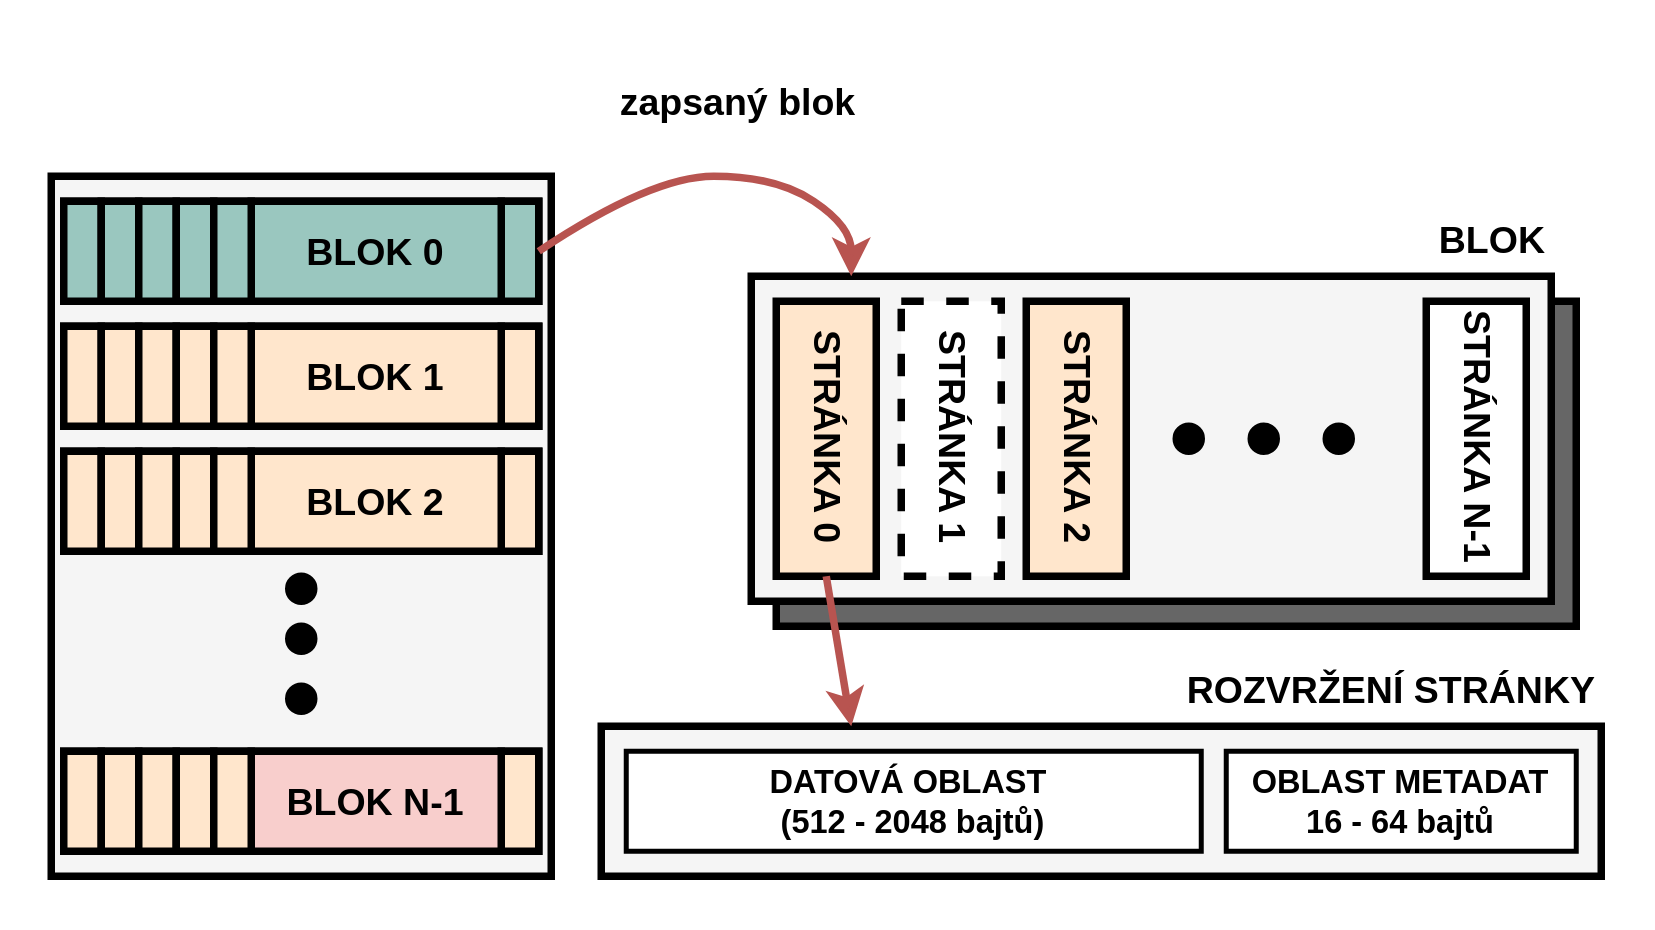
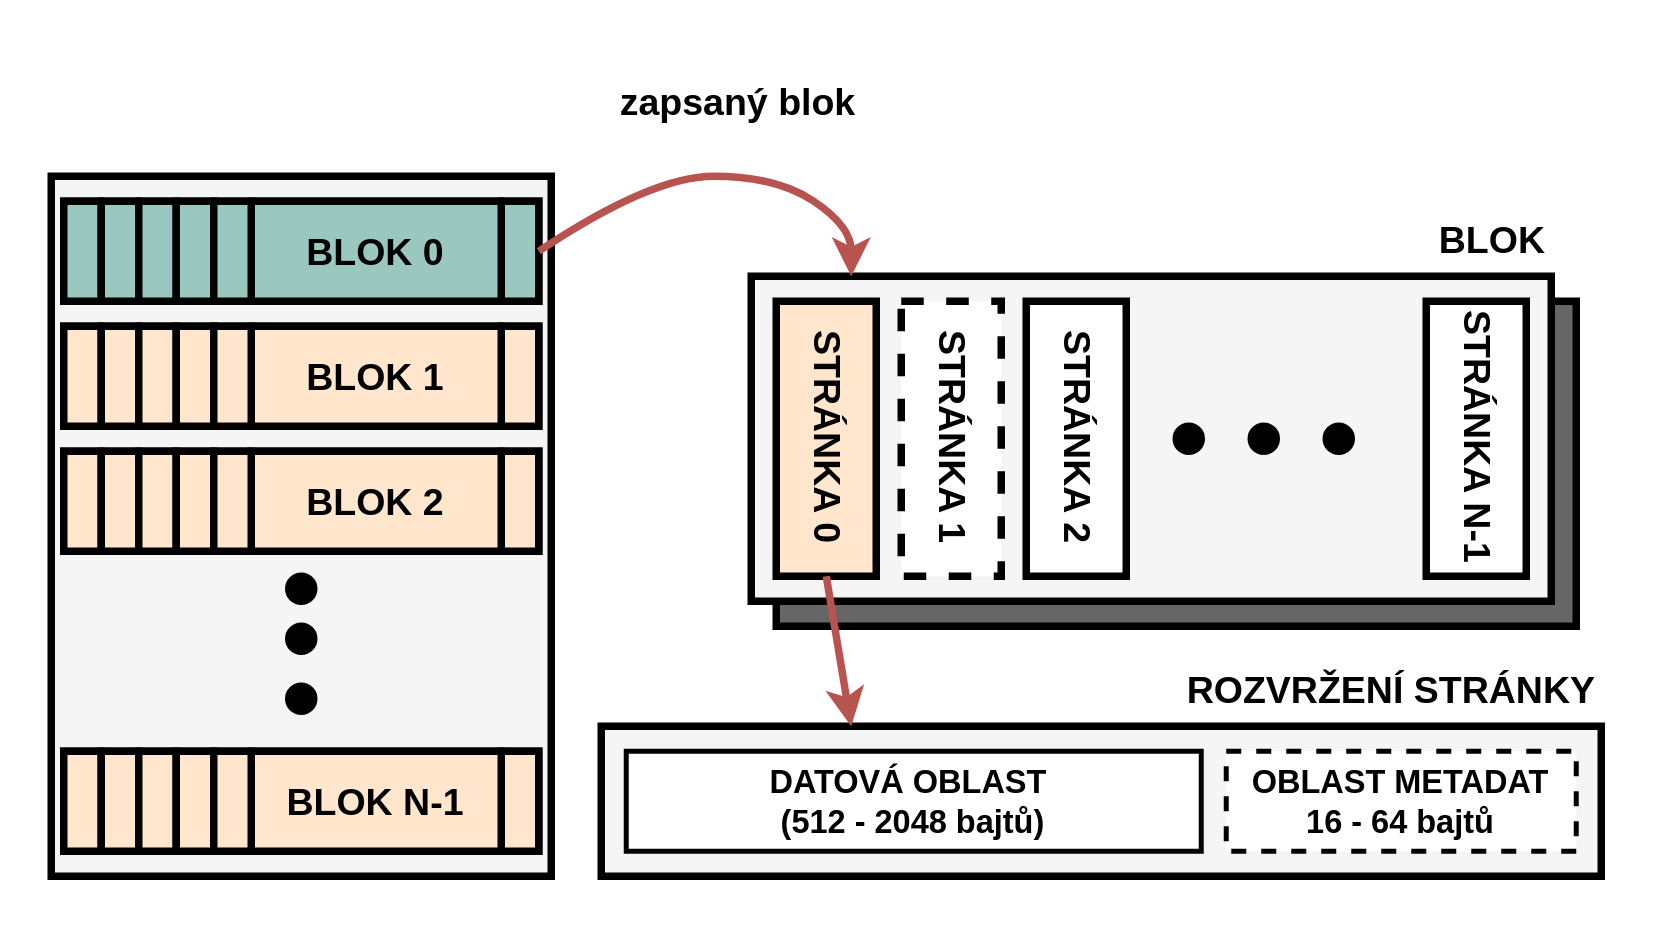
node "STRÁNKA 2": fillcolor #ffe6cc -> #ffffff
node "BLOK N-1": fillcolor #f8cecc -> #ffe6cc
node "OBLAST METADAT 16 - 64 bajtů": style solid -> dashed
